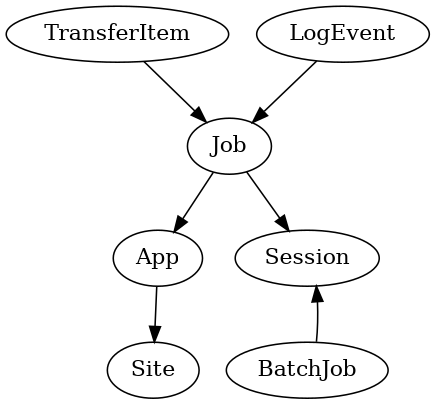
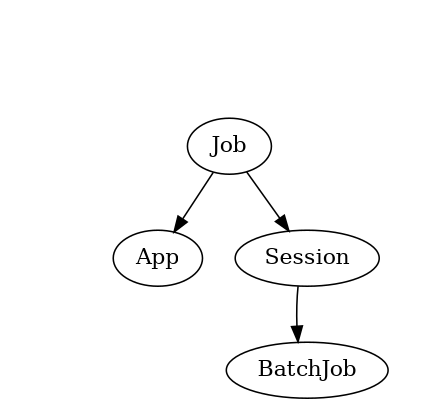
node "TransferItem": removed
node "LogEvent": removed
edge "BatchJob" -> "Session": reversed
node "Site": removed
